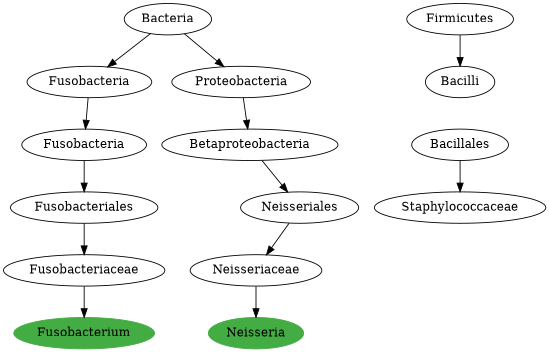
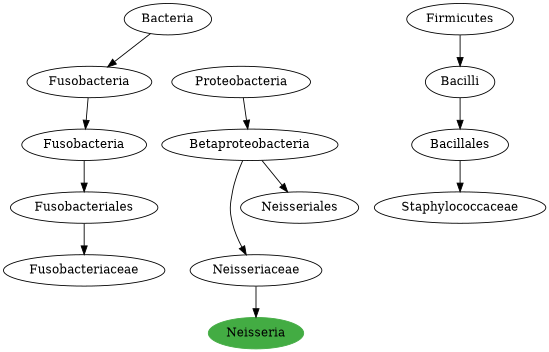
edge "Bacteria" -> "Proteobacteria": removed
edge "Bacilli" -> "Bacillales": added
edge "Neisseriales" -> "Neisseriaceae": now "Betaproteobacteria" -> "Neisseriaceae"
node "Fusobacterium": removed
